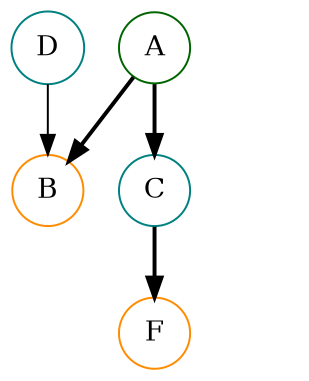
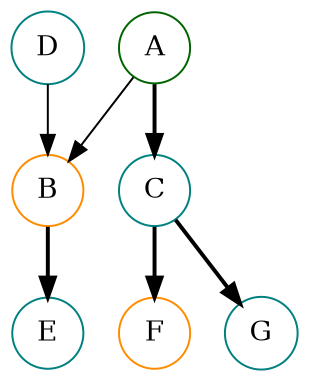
edge "A" -> "B": style bold -> solid
node "E": added
node "G": added
